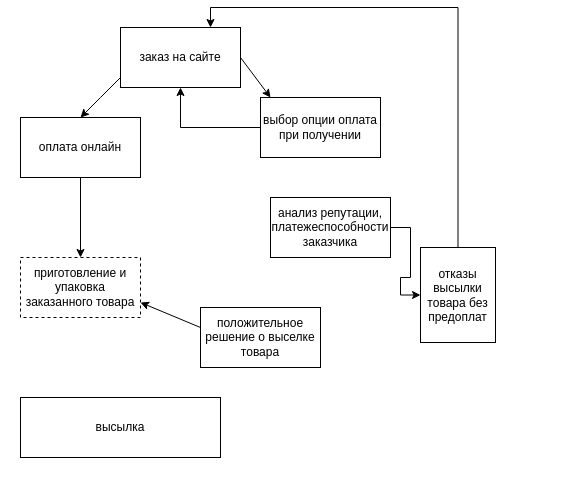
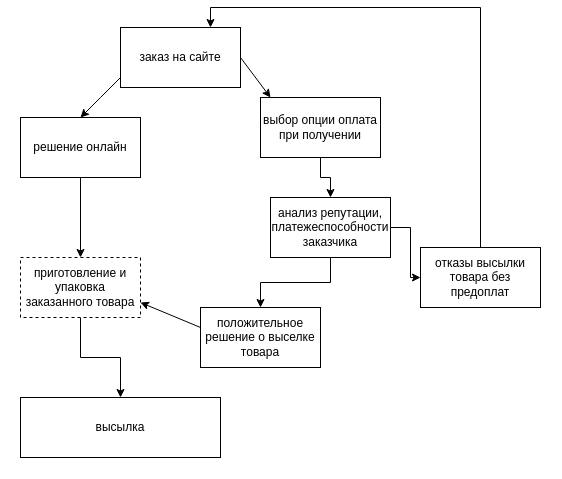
edge "выбор опции оплата при получении" -> "заказ на сайте": now "выбор опции оплата при получении" -> "анализ репутации, платежеспособности заказчика"
node "оплата онлайн": label "оплата онлайн" -> "решение онлайн"
edge "анализ репутации, платежеспособности заказчика" -> "положительное решение о выселке товара": added
node "отказы высылки товара без предоплат": size 75x95 -> 120x60
edge "приготовление и упаковка заказанного товара" -> "высылка": added
